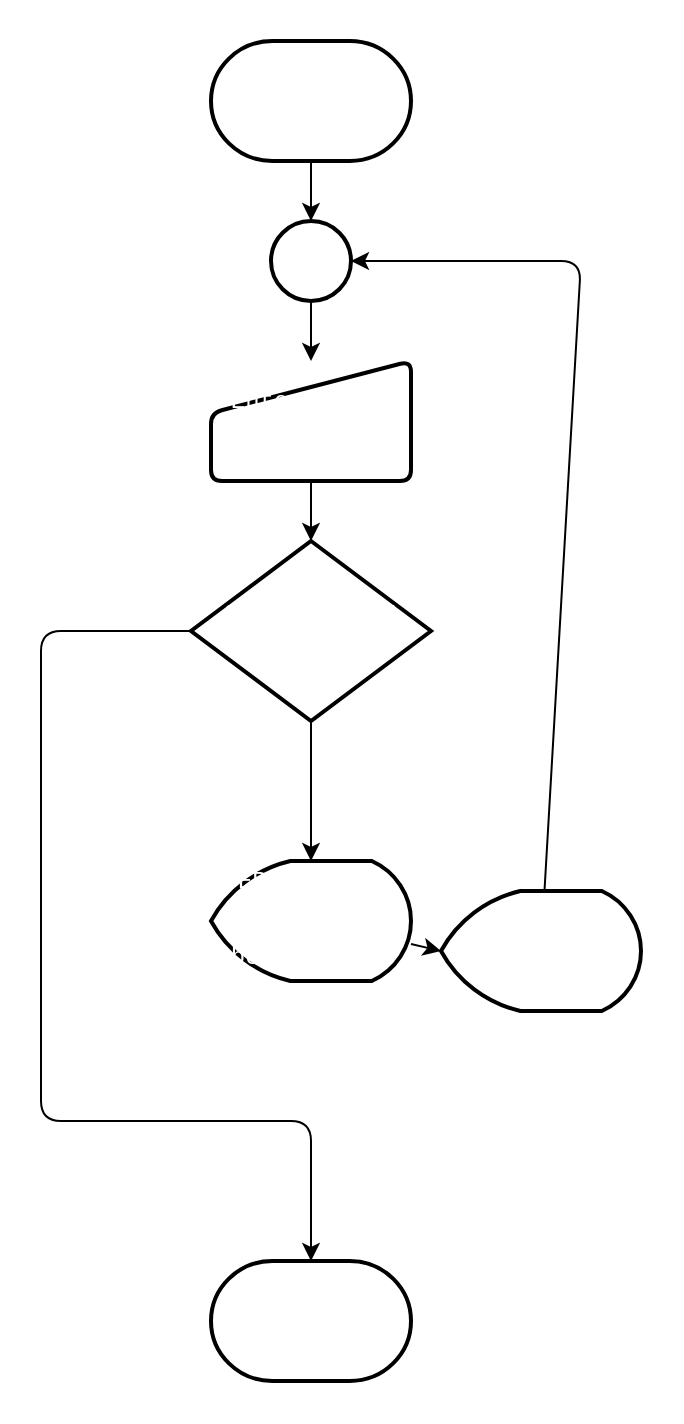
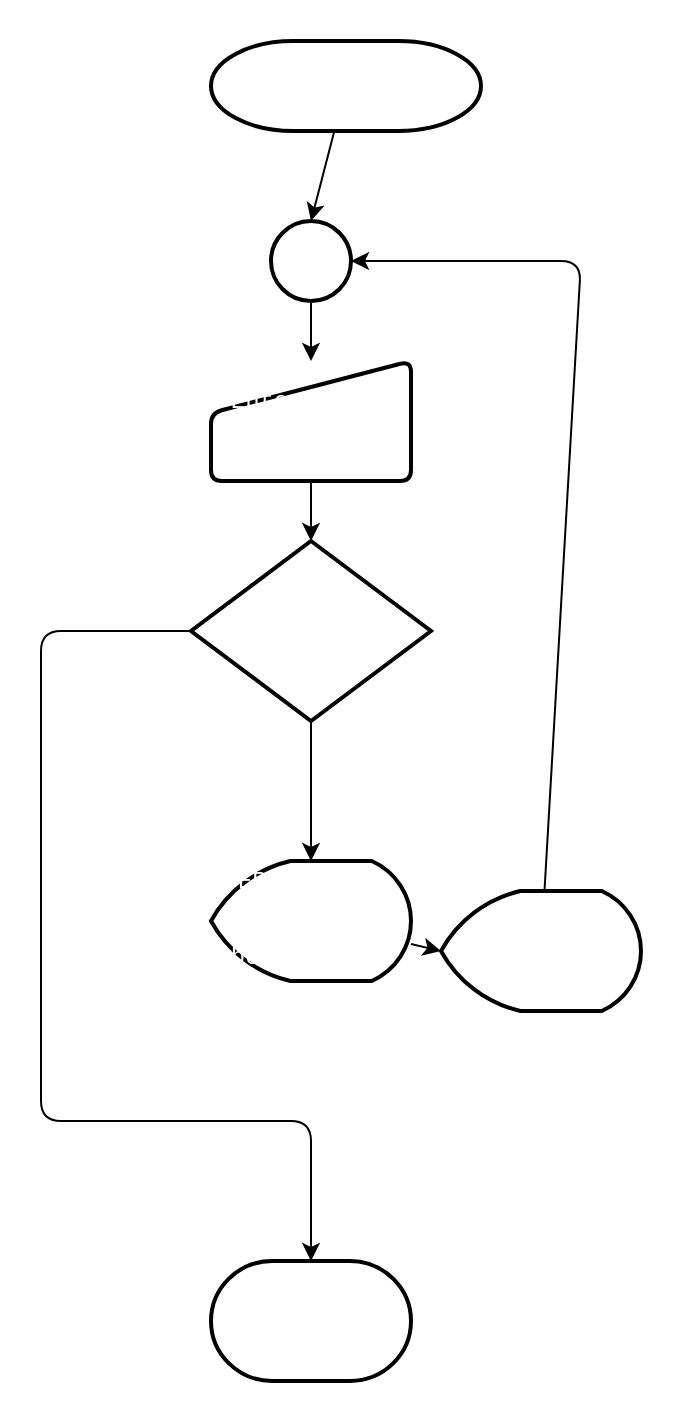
node "start": size 200x120 -> 270x90
